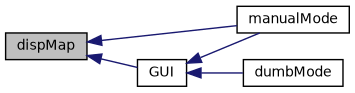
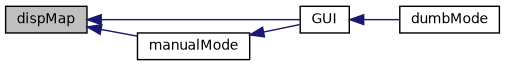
edge "manualMode" -> "GUI": reversed
